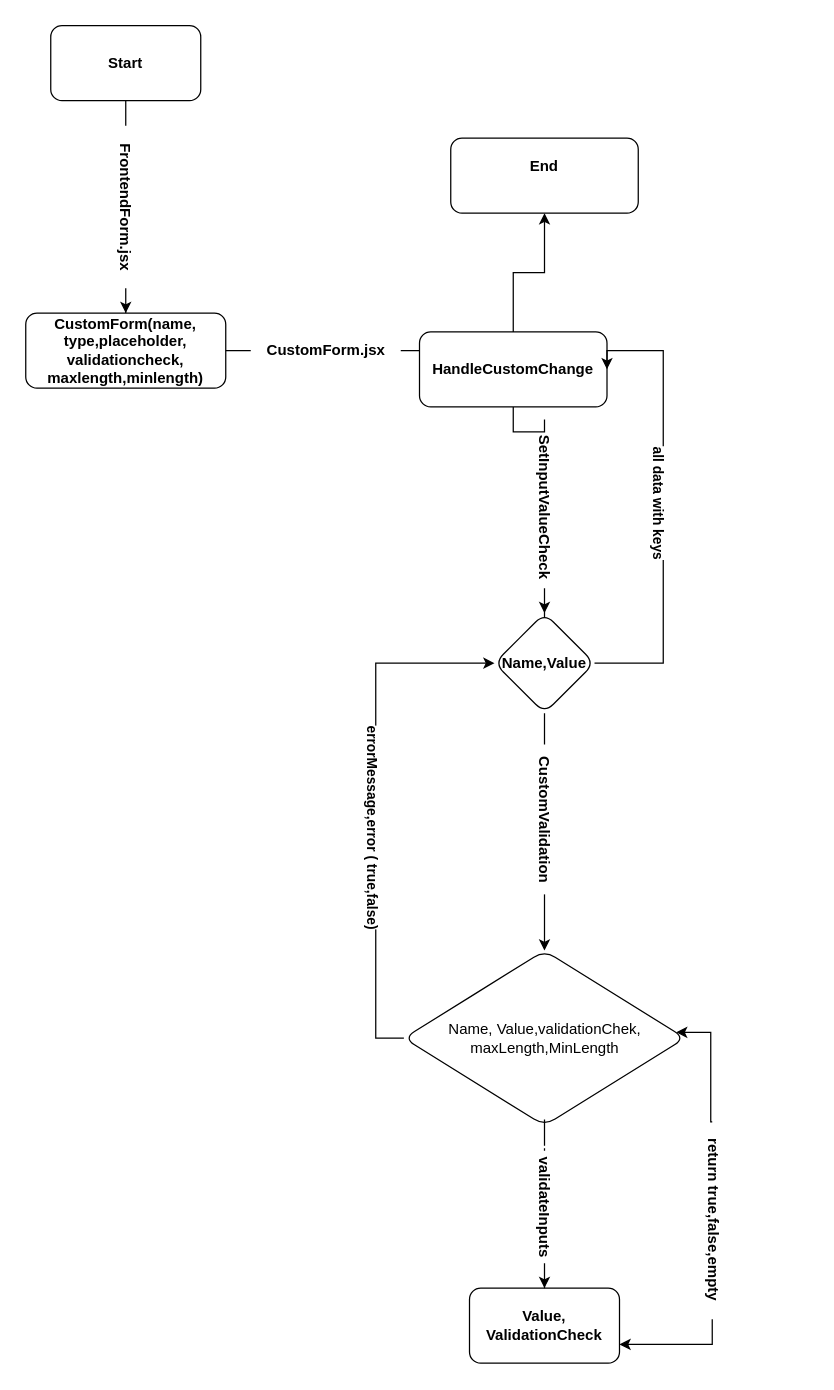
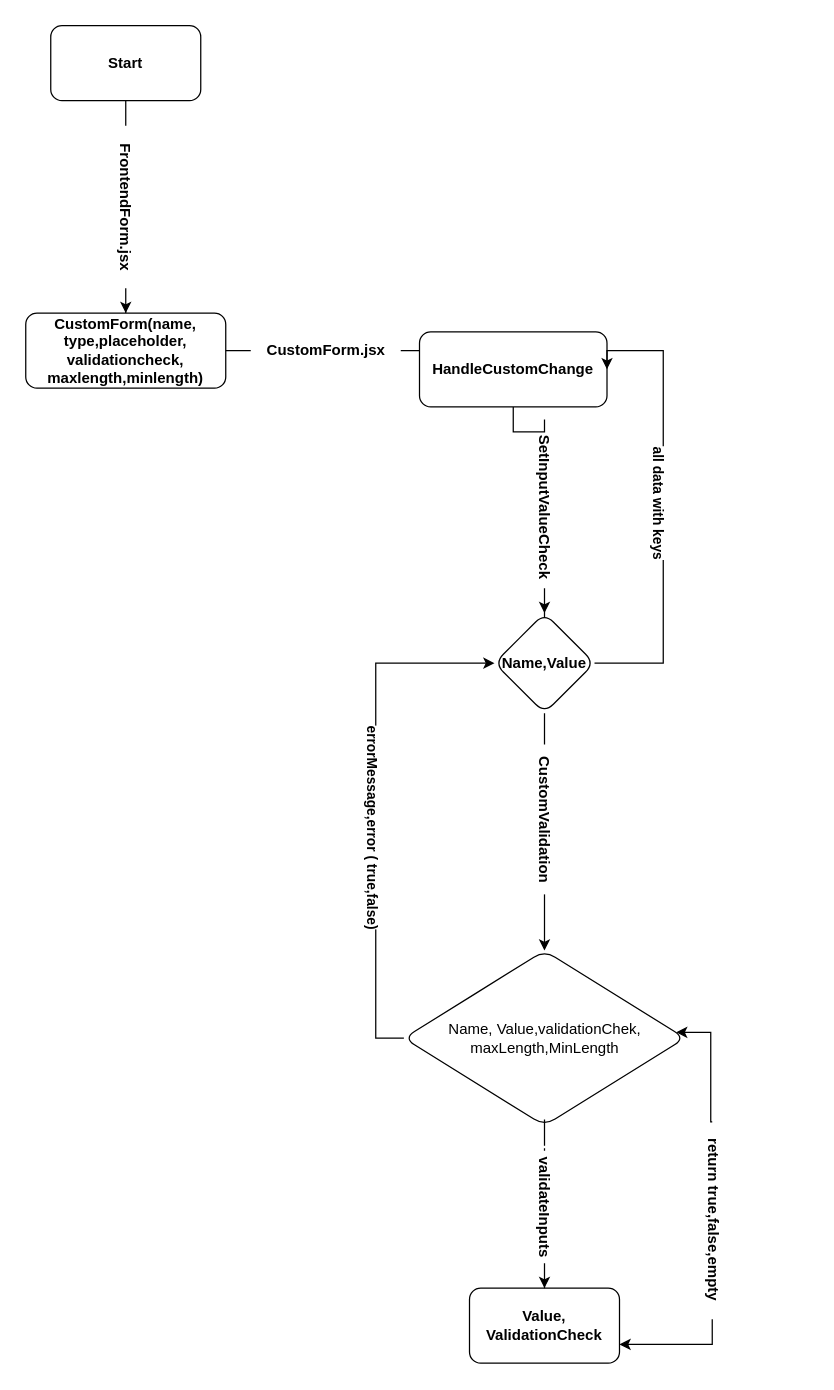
node "End": removed
edge "HandleCustomChange" -> "End": removed
